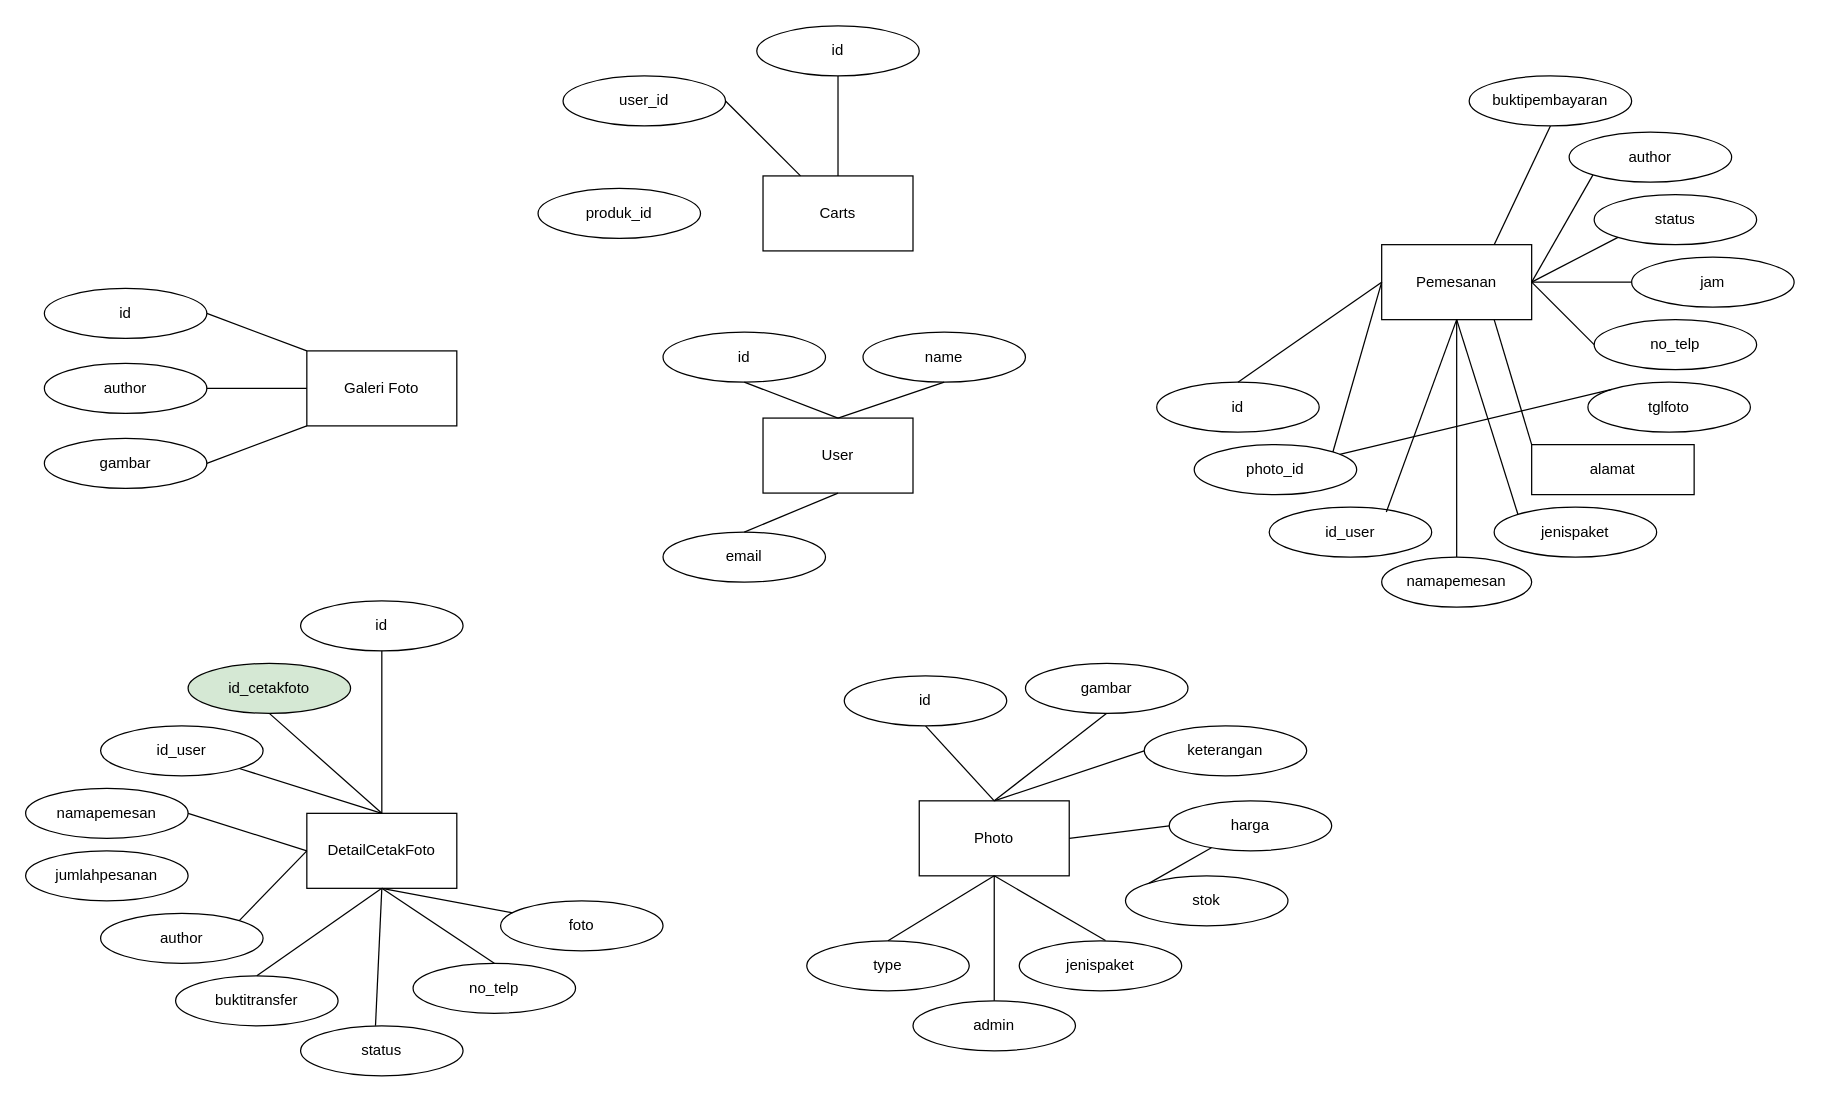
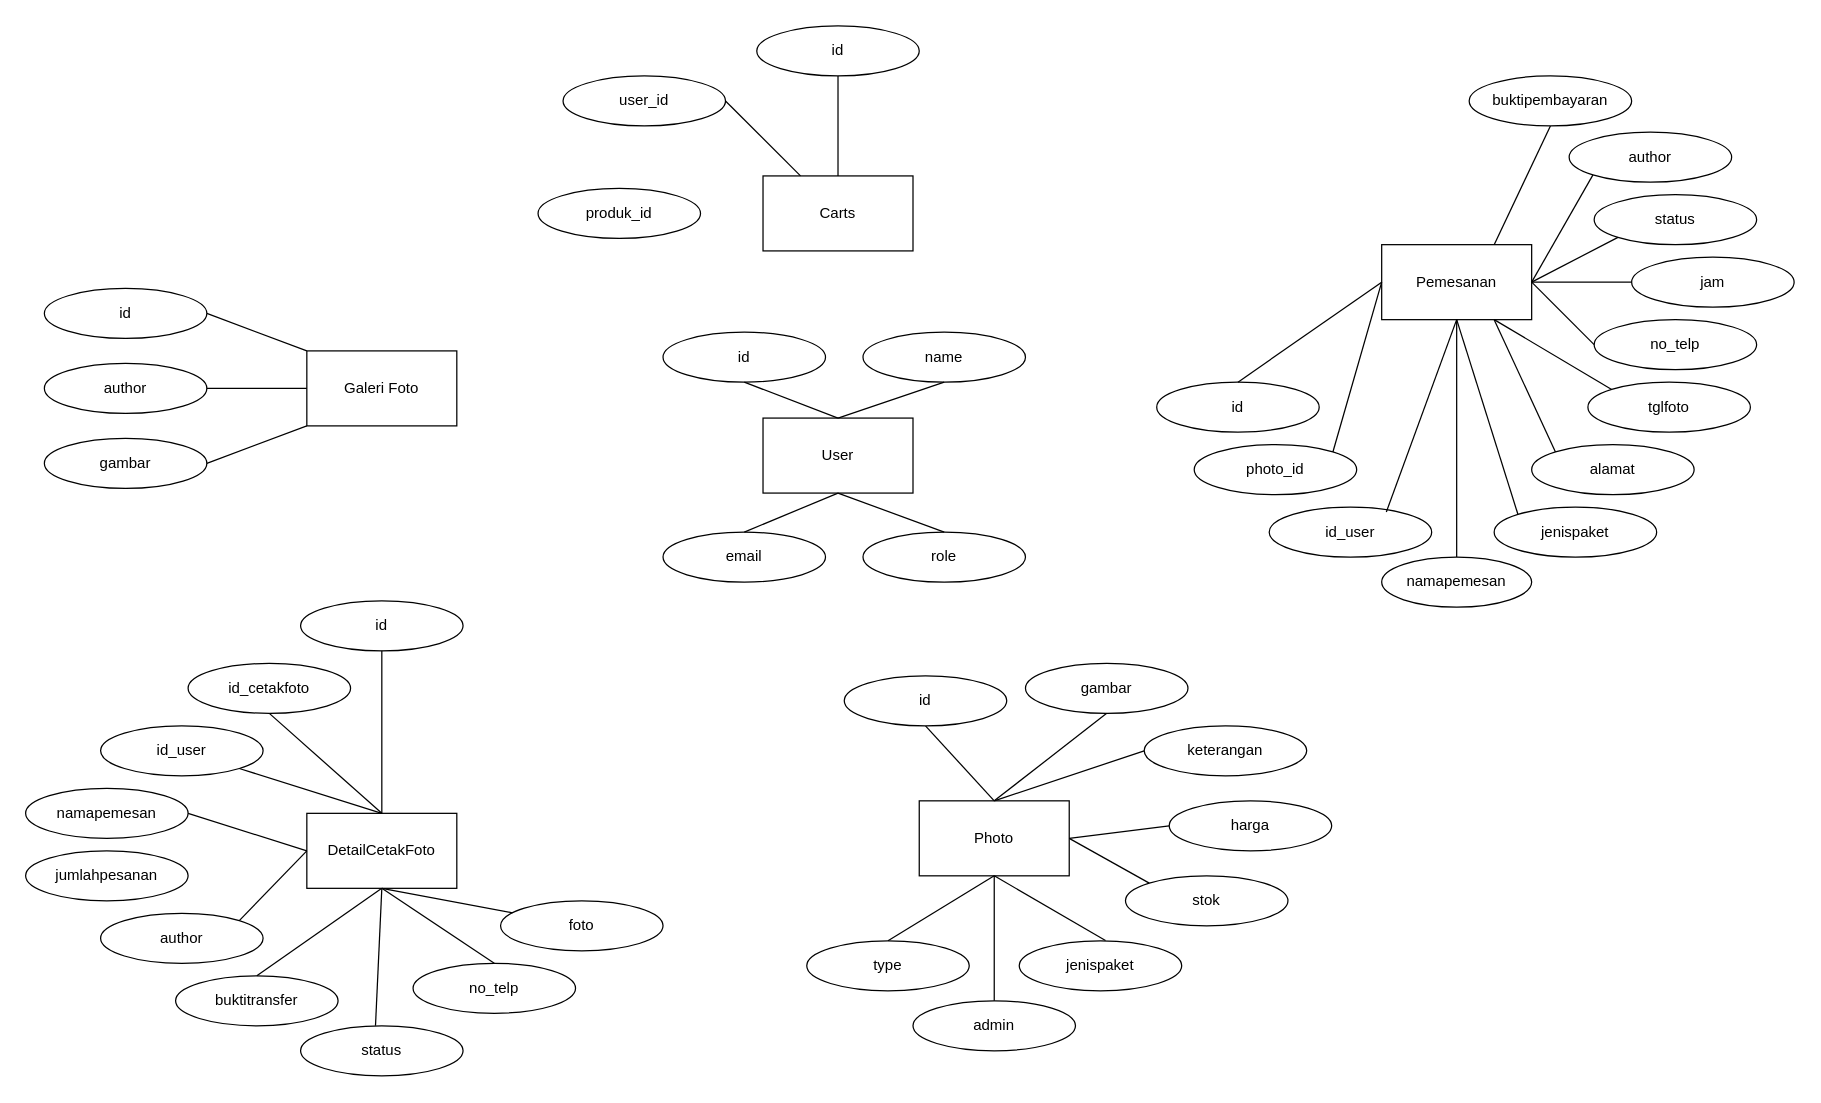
edge "tglfoto" -- "photo_id": now "tglfoto" -- "Pemesanan"
node "alamat": shape rectangle -> ellipse
edge "User" -- "role": added
node "role": added
node "id_cetakfoto": fillcolor #d5e8d4 -> #ffffff
edge "harga" -- "stok": now "Photo" -- "stok"
